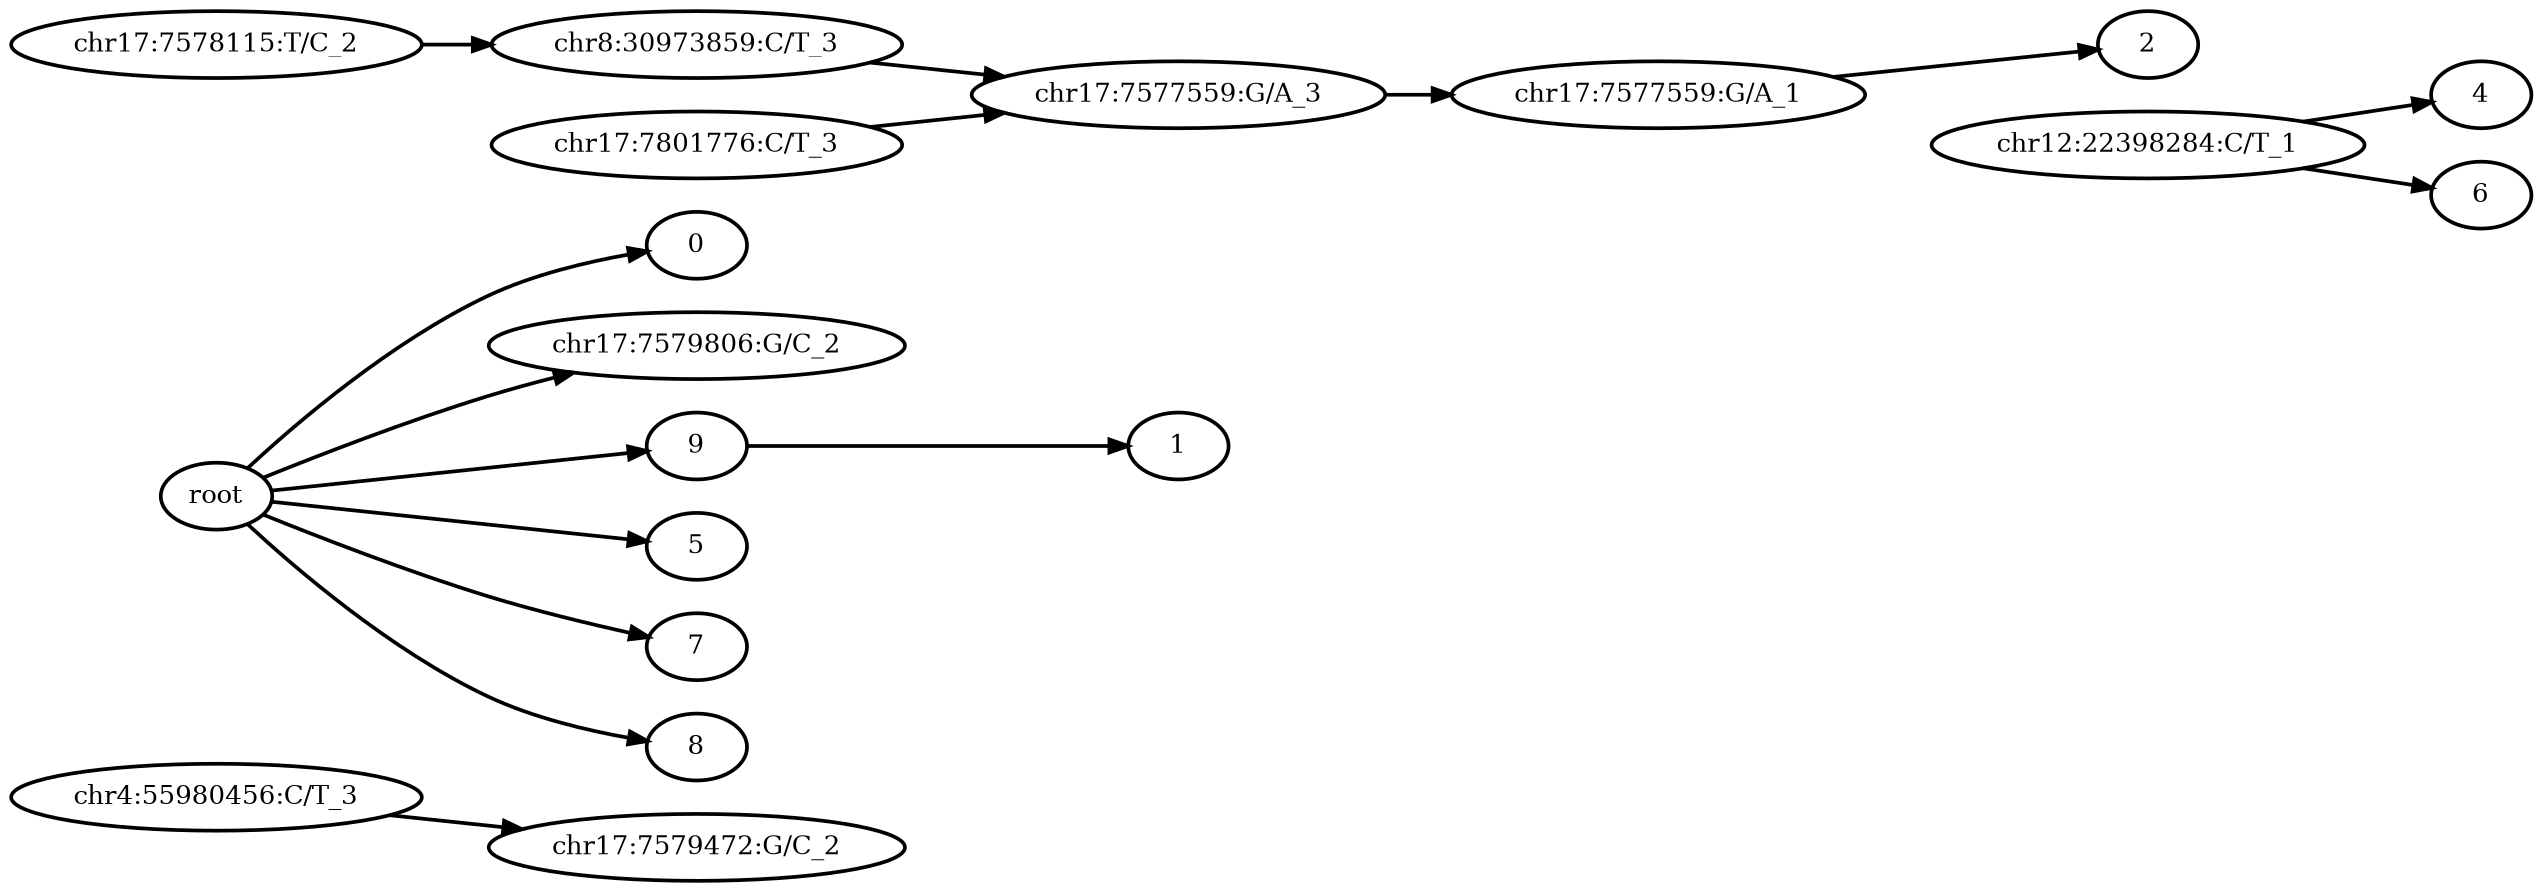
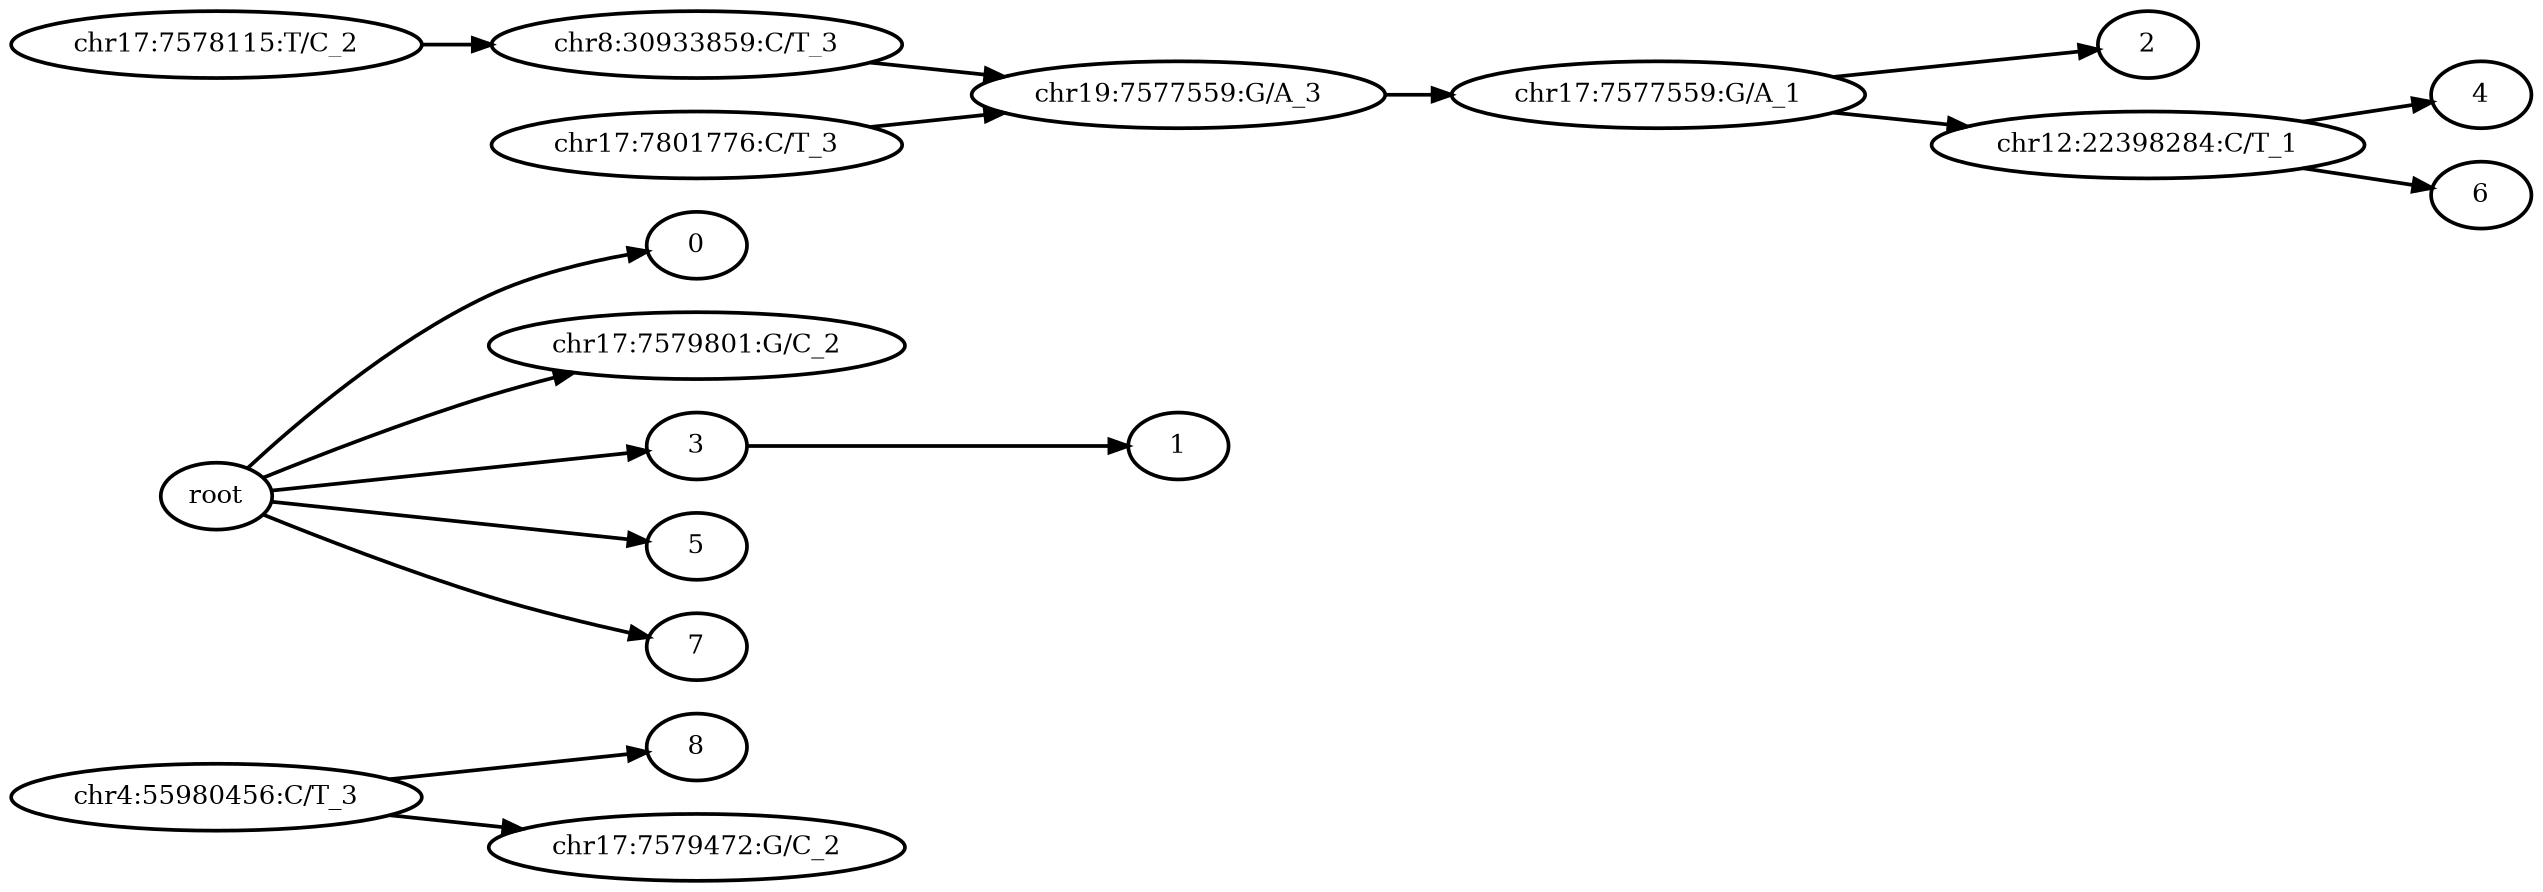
node "chr8:30973859:C/T_3": label "chr8:30973859:C/T_3" -> "chr8:30933859:C/T_3"
node "chr17:7577559:G/A_3": label "chr17:7577559:G/A_3" -> "chr19:7577559:G/A_3"
edge "chr17:7577559:G/A_1" -> "chr12:22398284:C/T_1": added
node "chr17:7579806:G/C_2": label "chr17:7579806:G/C_2" -> "chr17:7579801:G/C_2"
node "9": label "9" -> "3"
edge "root" -> "8": now "chr4:55980456:C/T_3" -> "8"
